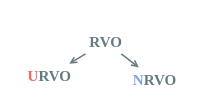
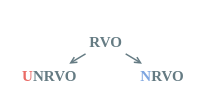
node "URVO": label "URVO" -> "UNRVO"
node "NRVO": moved (154, 79) -> (162, 75)
